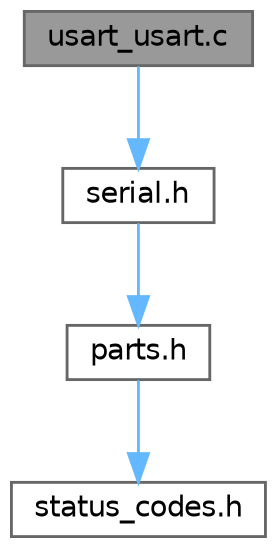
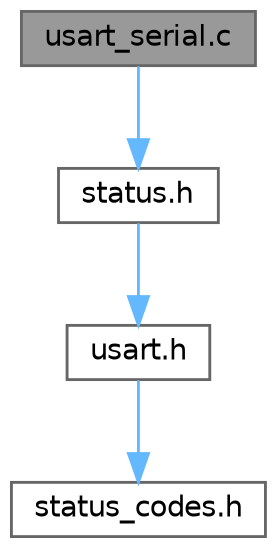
node "usart_usart.c": label "usart_usart.c" -> "usart_serial.c"
node "serial.h": label "serial.h" -> "status.h"
node "parts.h": label "parts.h" -> "usart.h"
